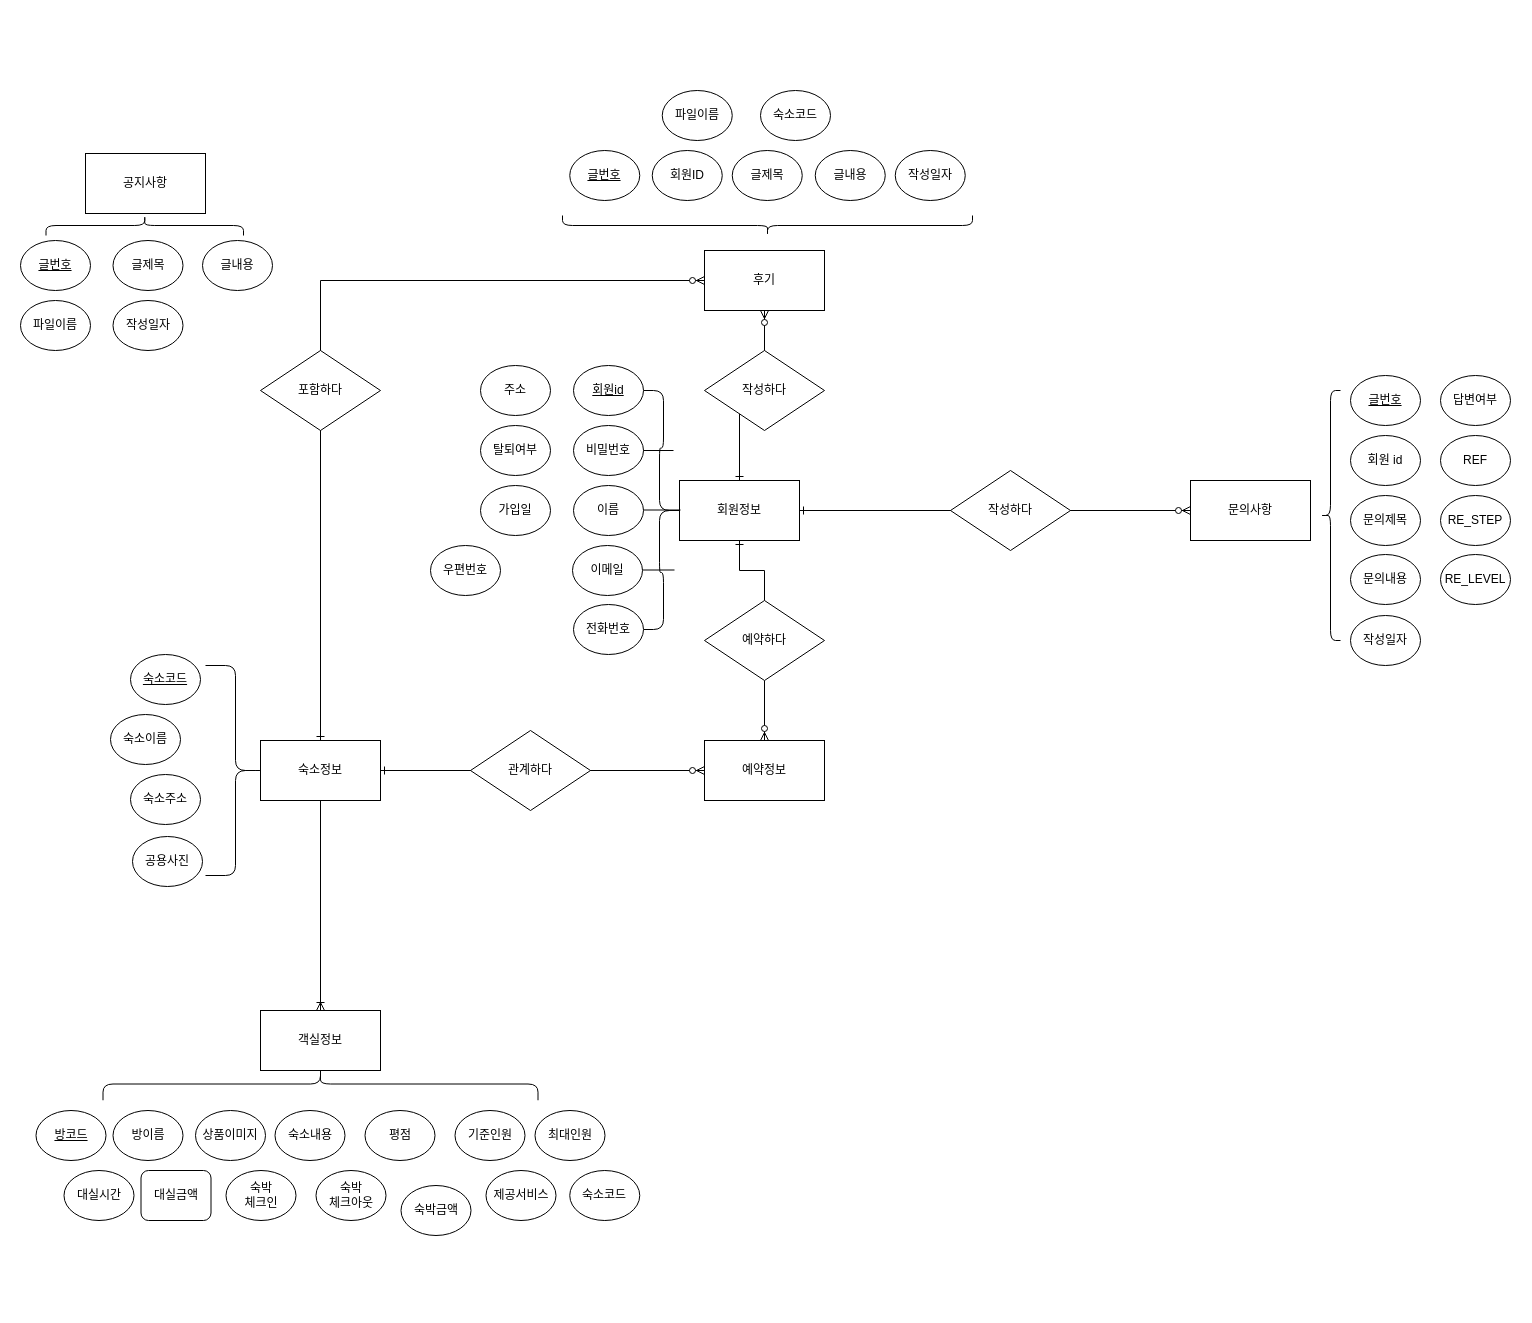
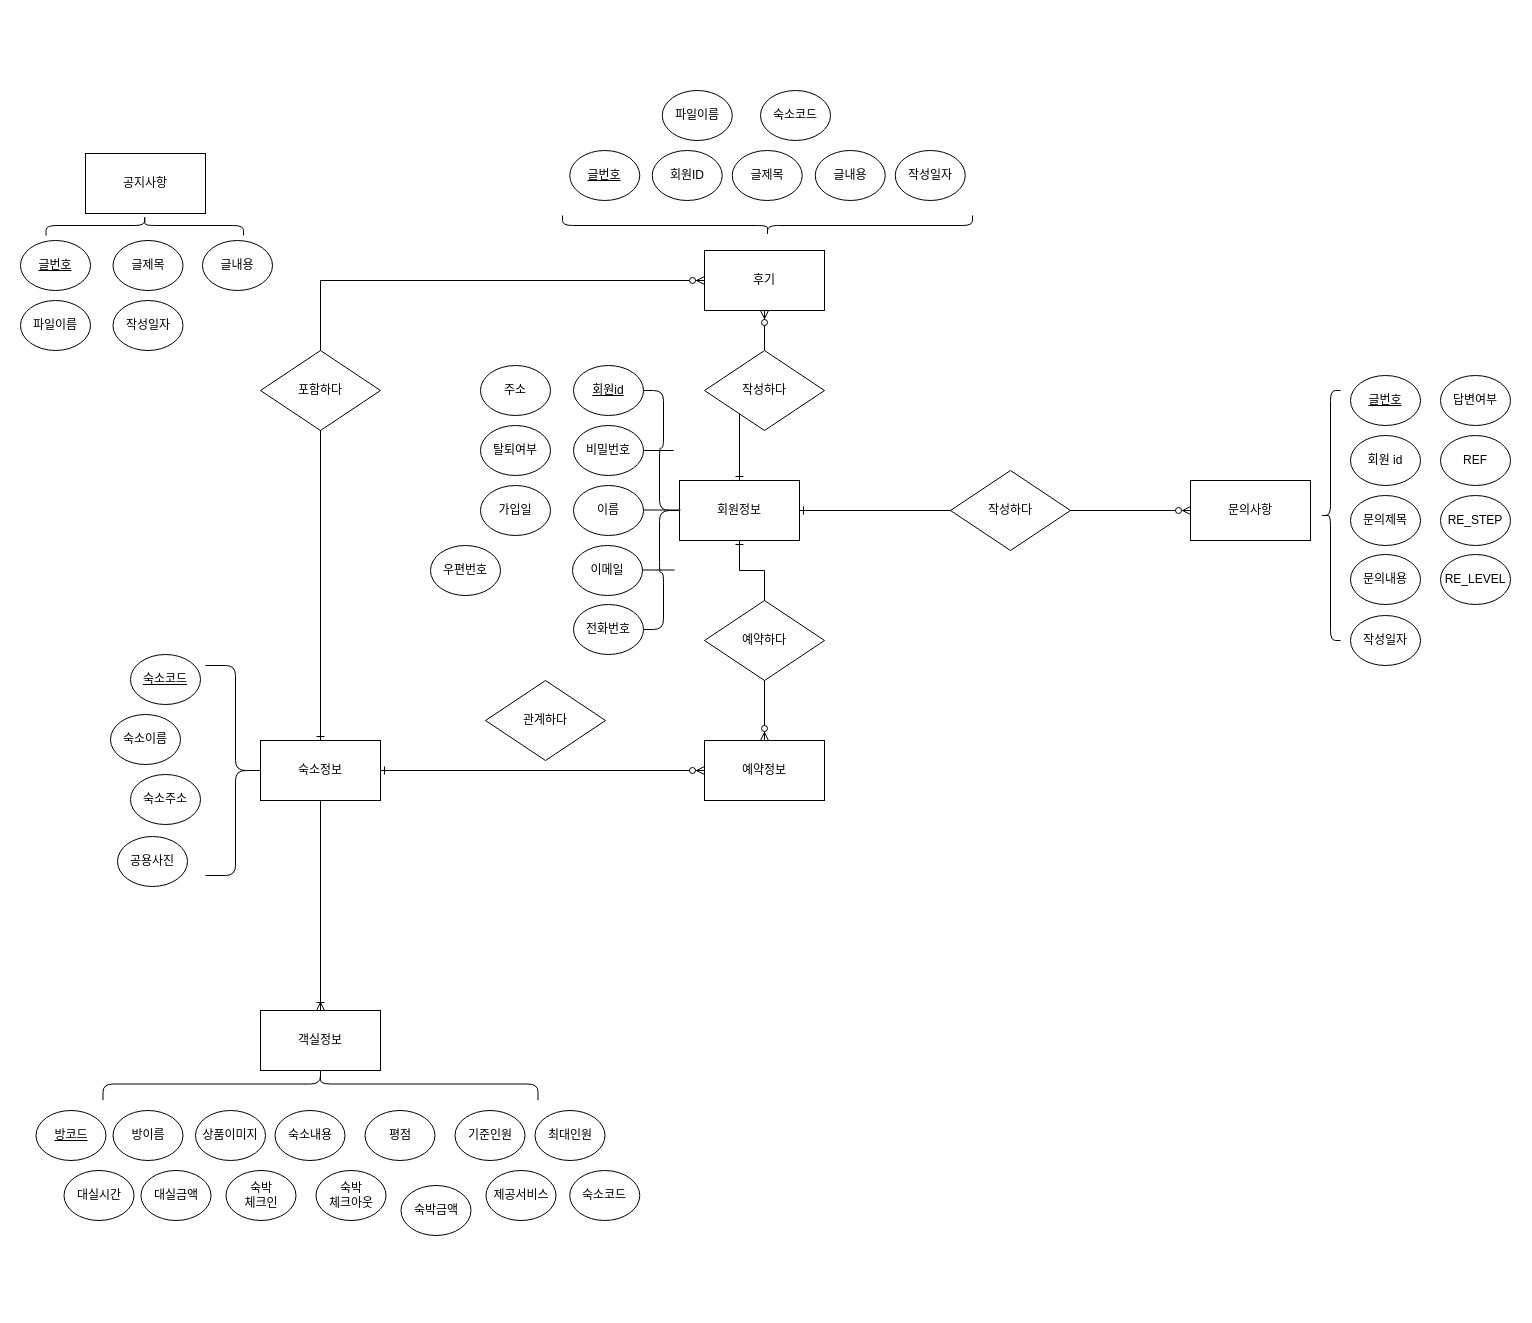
node "관계하다": moved (531, 771) -> (546, 721)
node "공용사진": moved (168, 862) -> (153, 862)
node "대실금액": shape rounded rectangle -> ellipse
